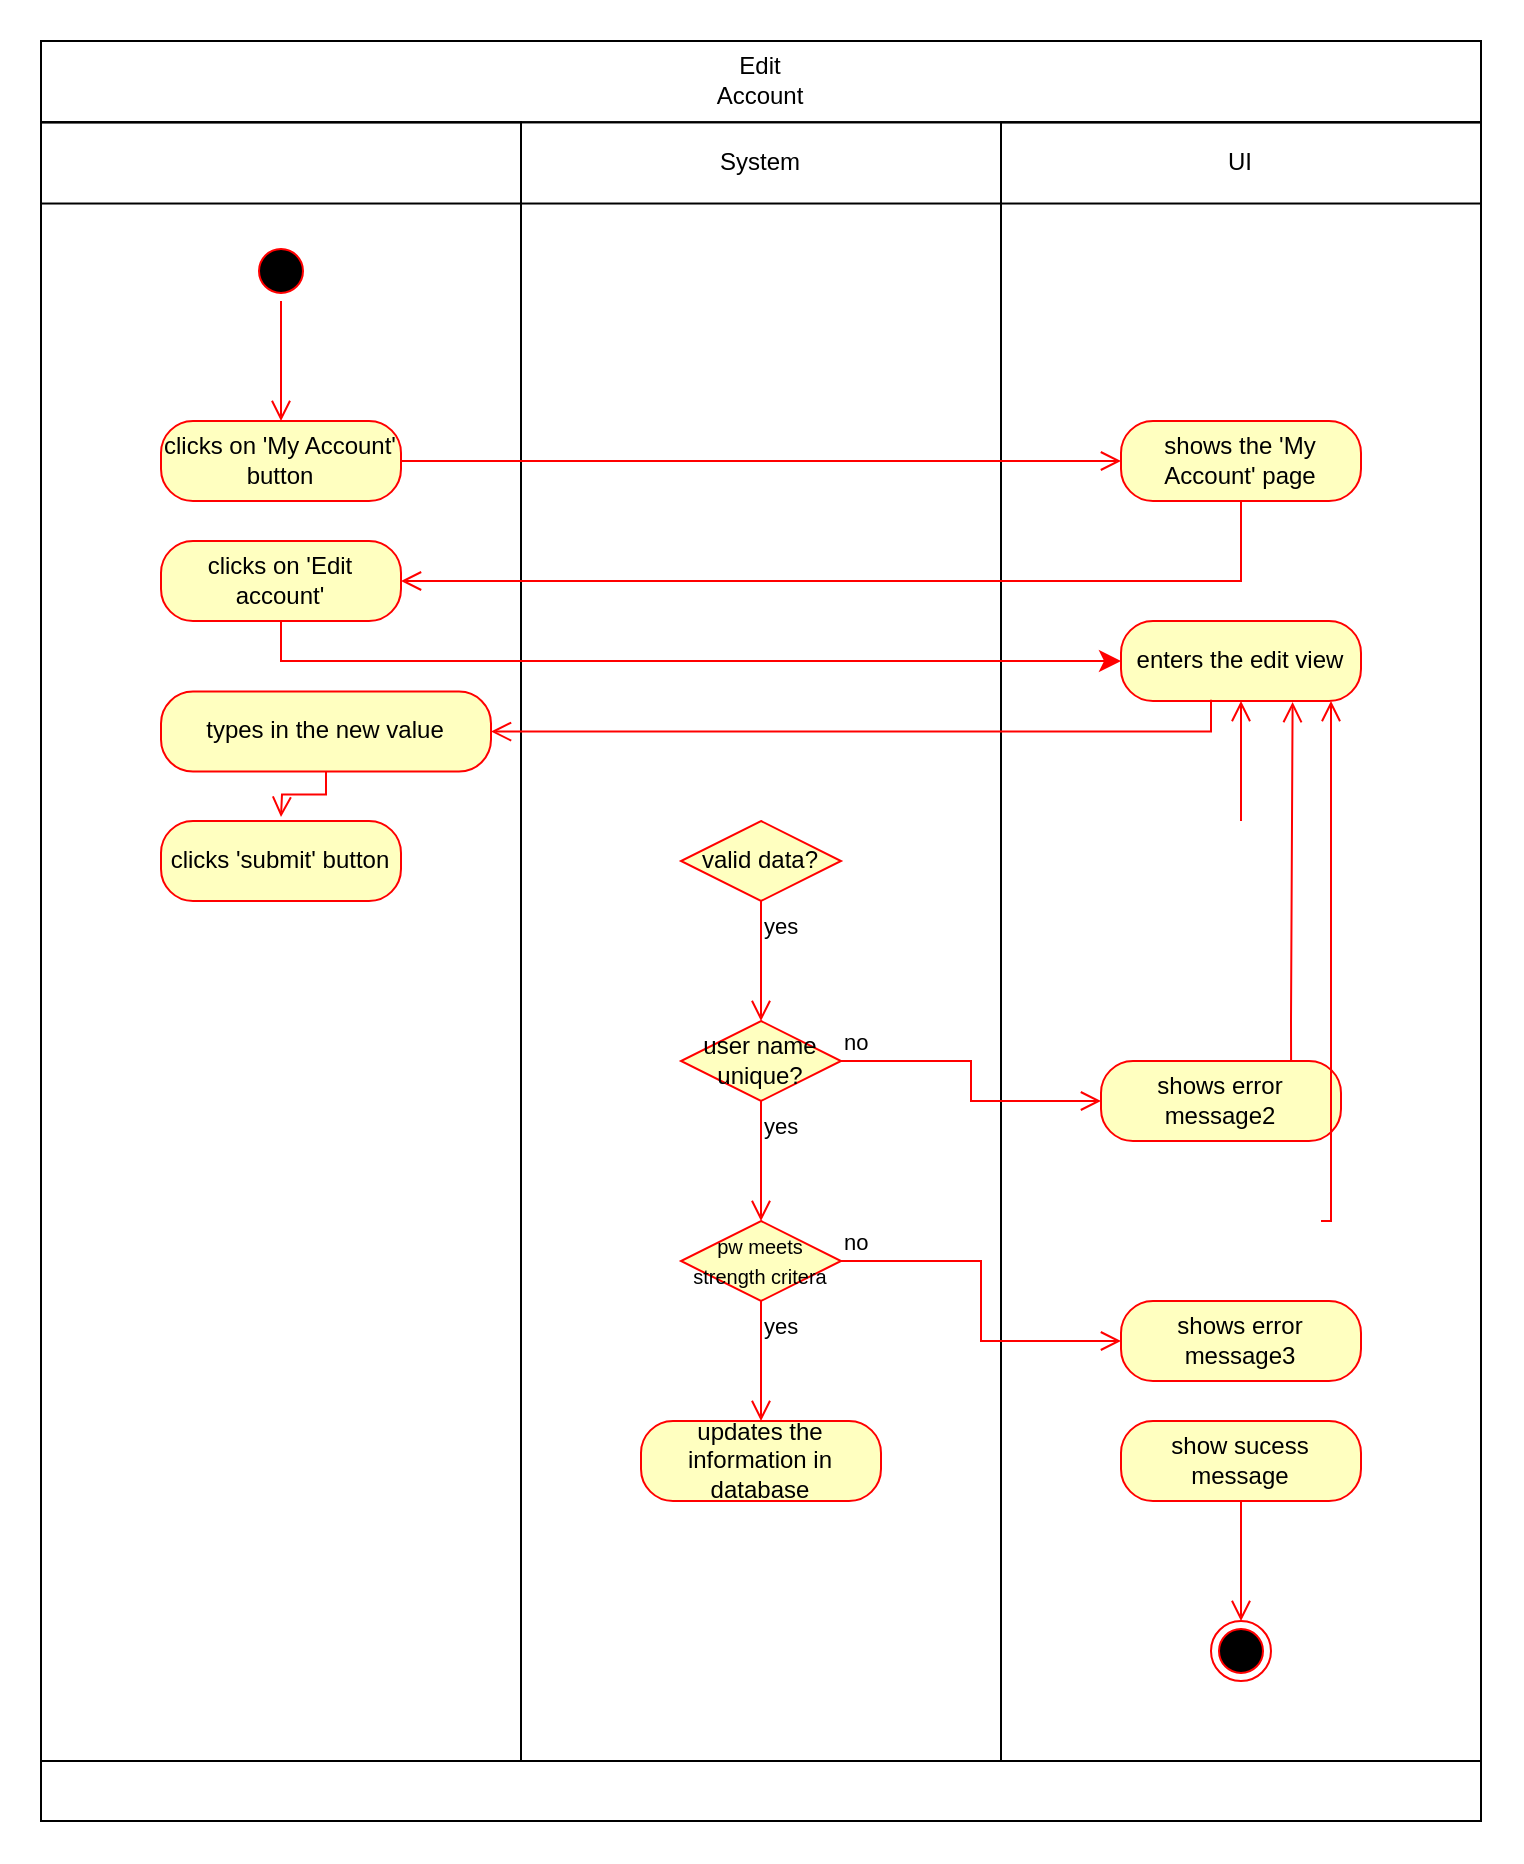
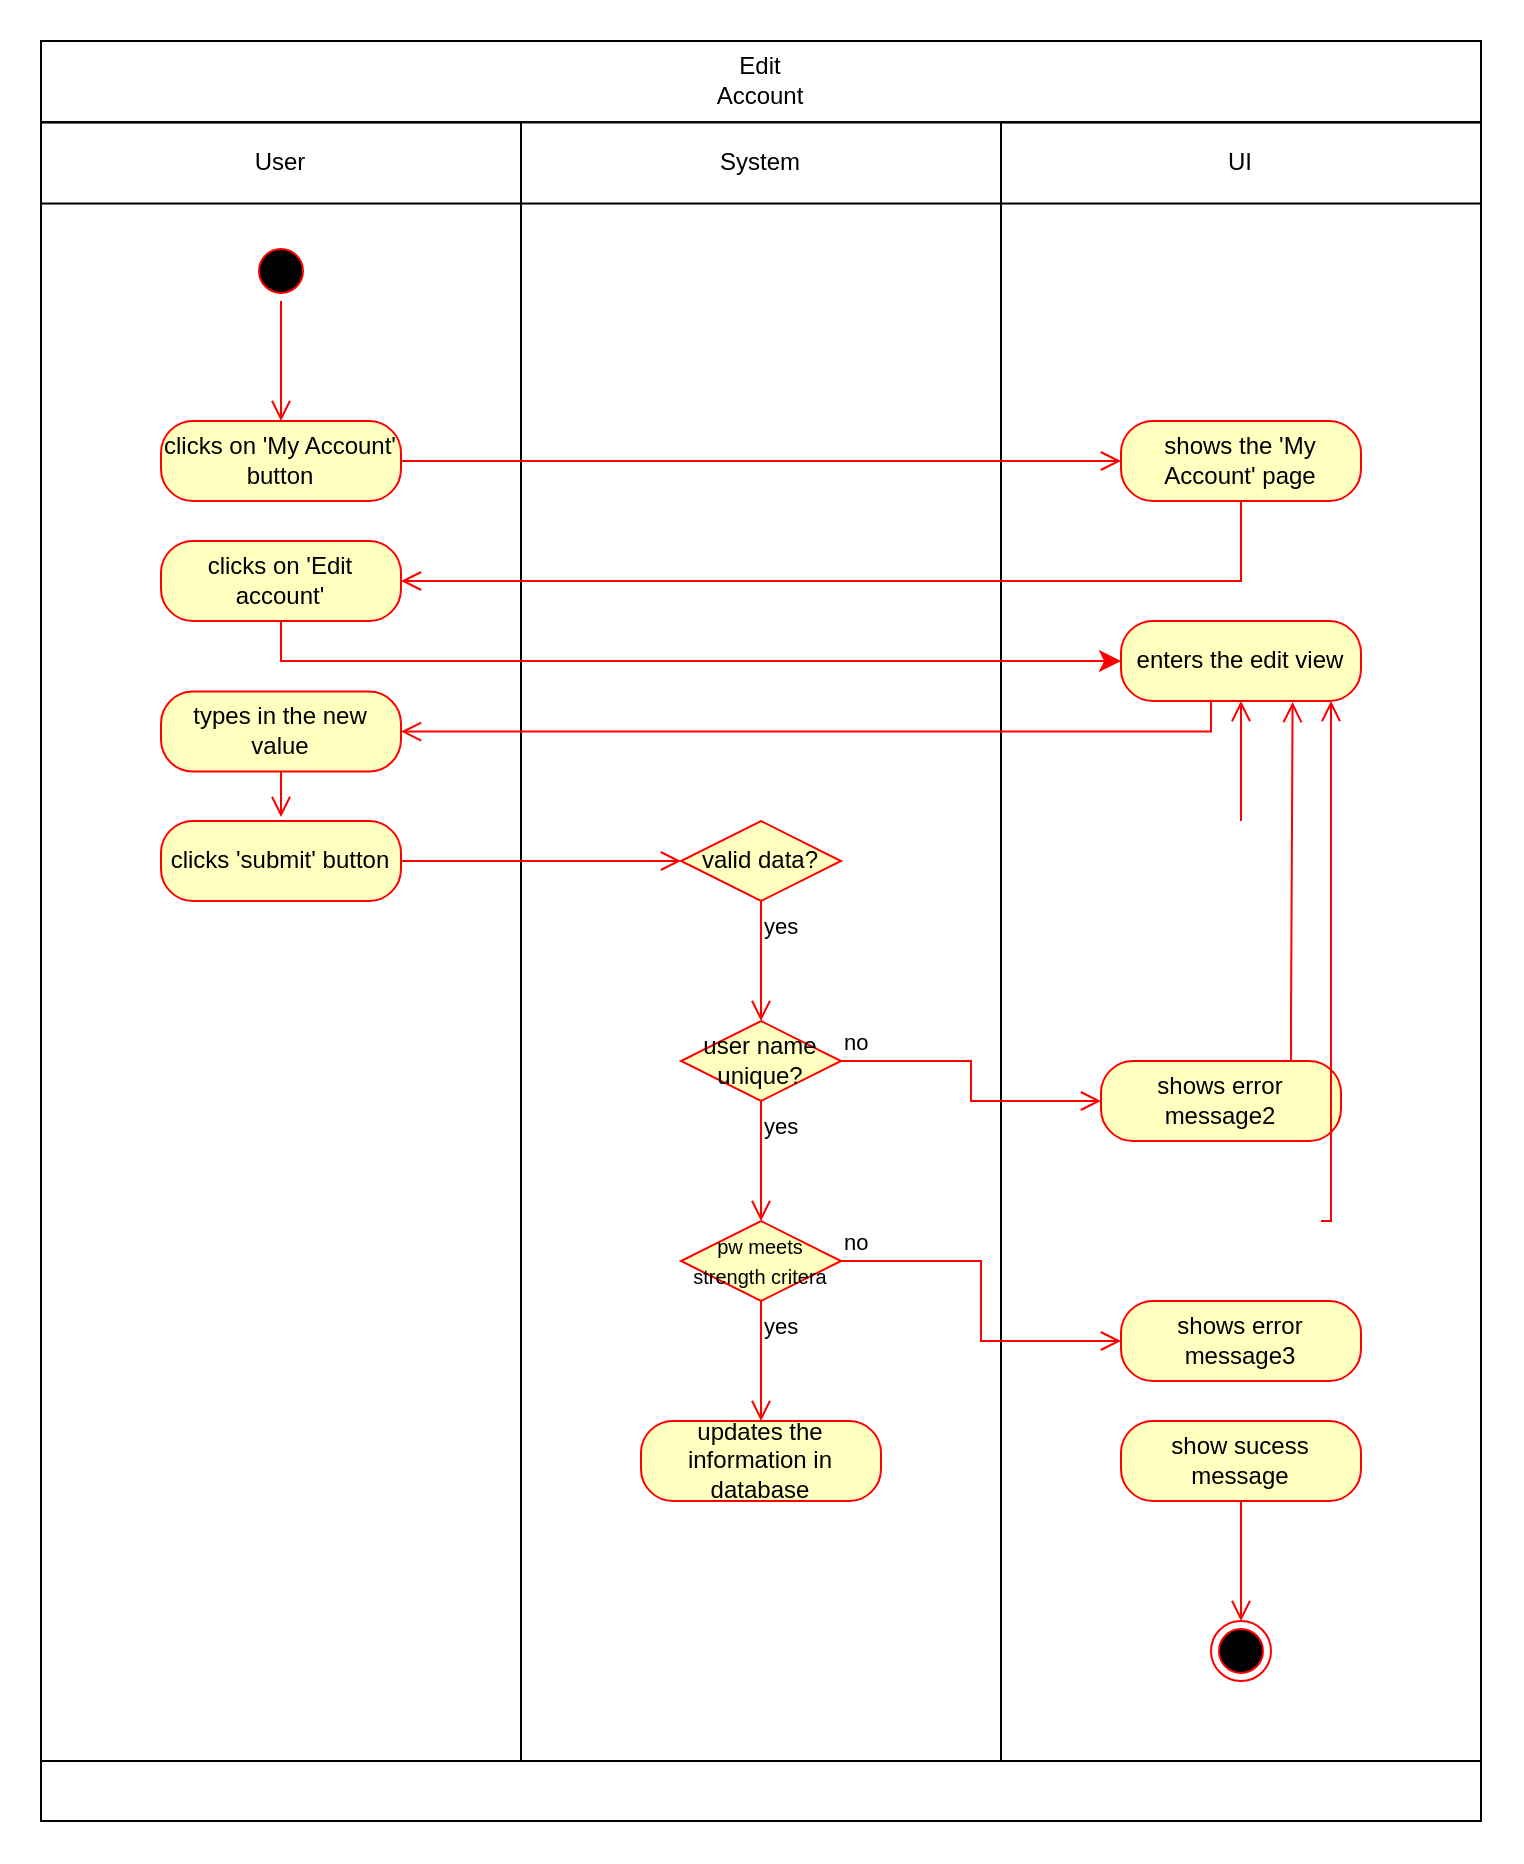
node "User": added
node "types in the new value": size 330x80 -> 240x80
edge "clicks 'submit' button" -> "valid data?": added
